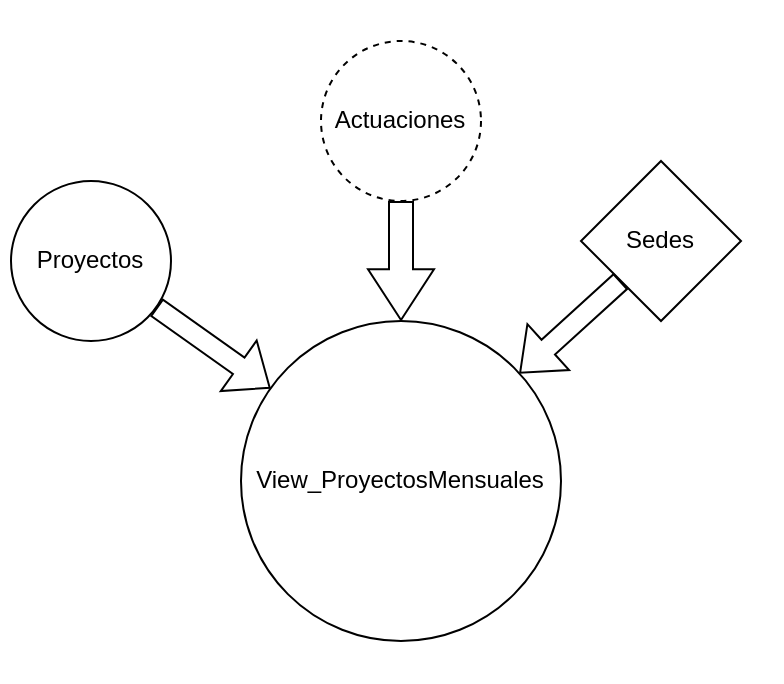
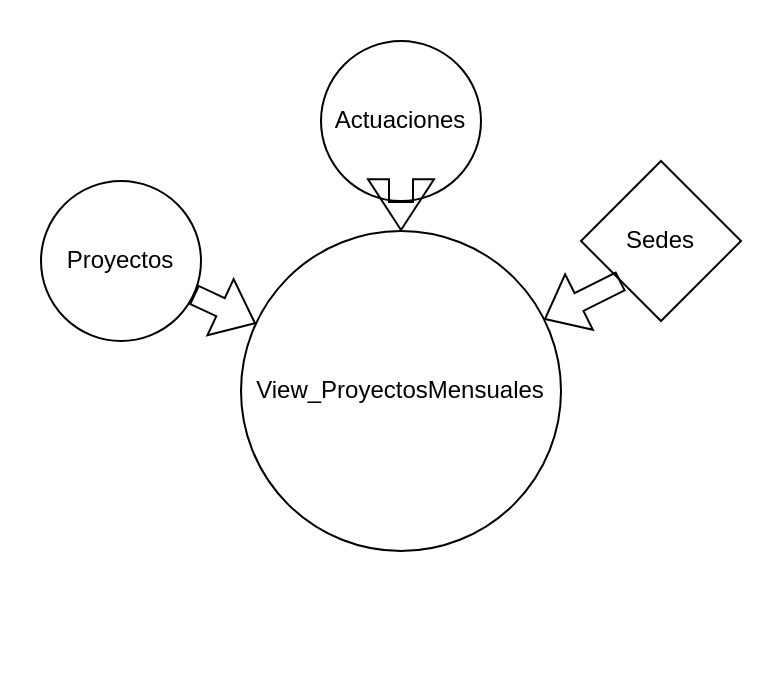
node "Actuaciones": style dashed -> solid
node "Proyectos": moved (91, 261) -> (121, 261)
node "View_ProyectosMensuales": moved (401, 481) -> (401, 391)
